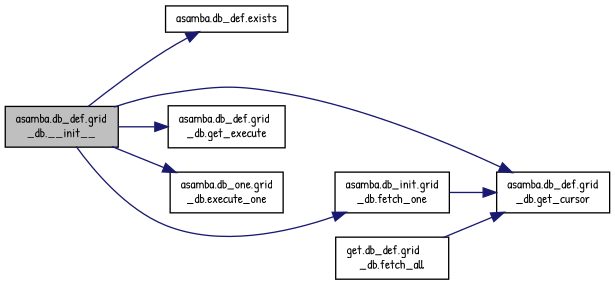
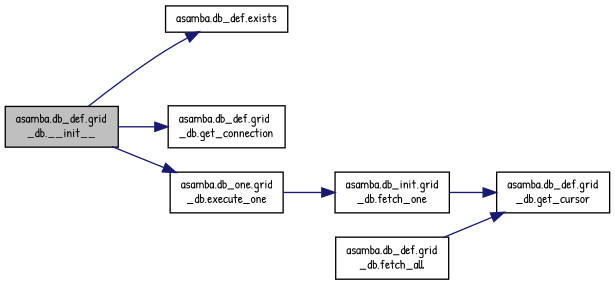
edge "asamba.db_def.grid _db.__init__" -> "asamba.db_def.grid _db.get_cursor": removed
node "asamba.db_def.grid _db.get_execute": label "asamba.db_def.grid _db.get_execute" -> "asamba.db_def.grid _db.get_connection"
edge "asamba.db_def.grid _db.__init__" -> "asamba.db_init.grid _db.fetch_one": now "asamba.db_one.grid _db.execute_one" -> "asamba.db_init.grid _db.fetch_one"
node "get.db_def.grid _db.fetch_all": label "get.db_def.grid _db.fetch_all" -> "asamba.db_def.grid _db.fetch_all"
